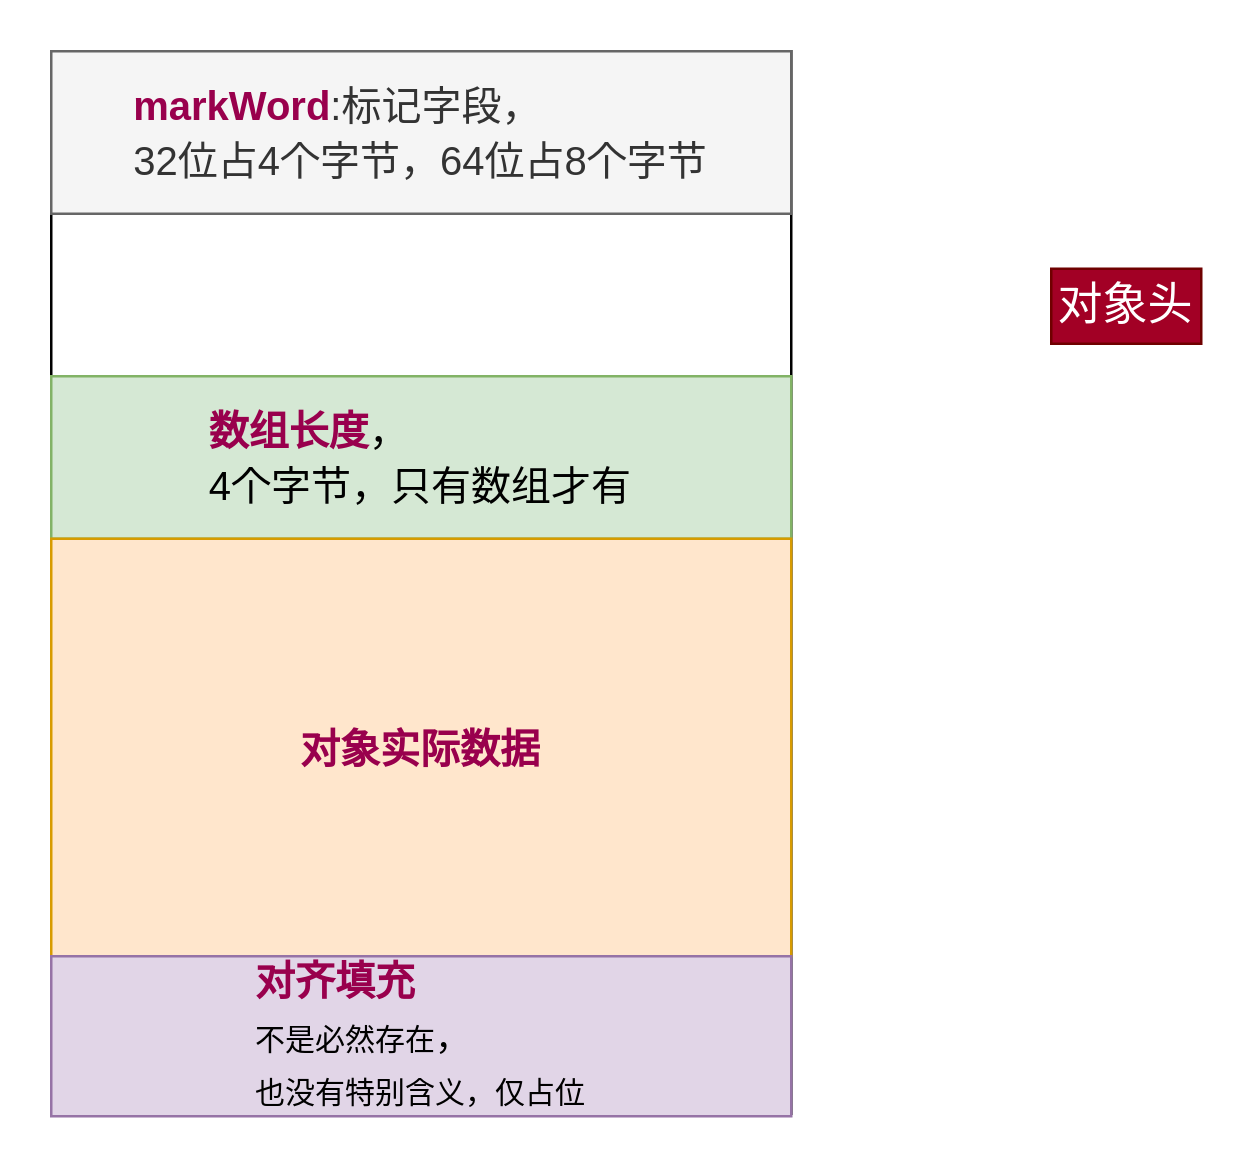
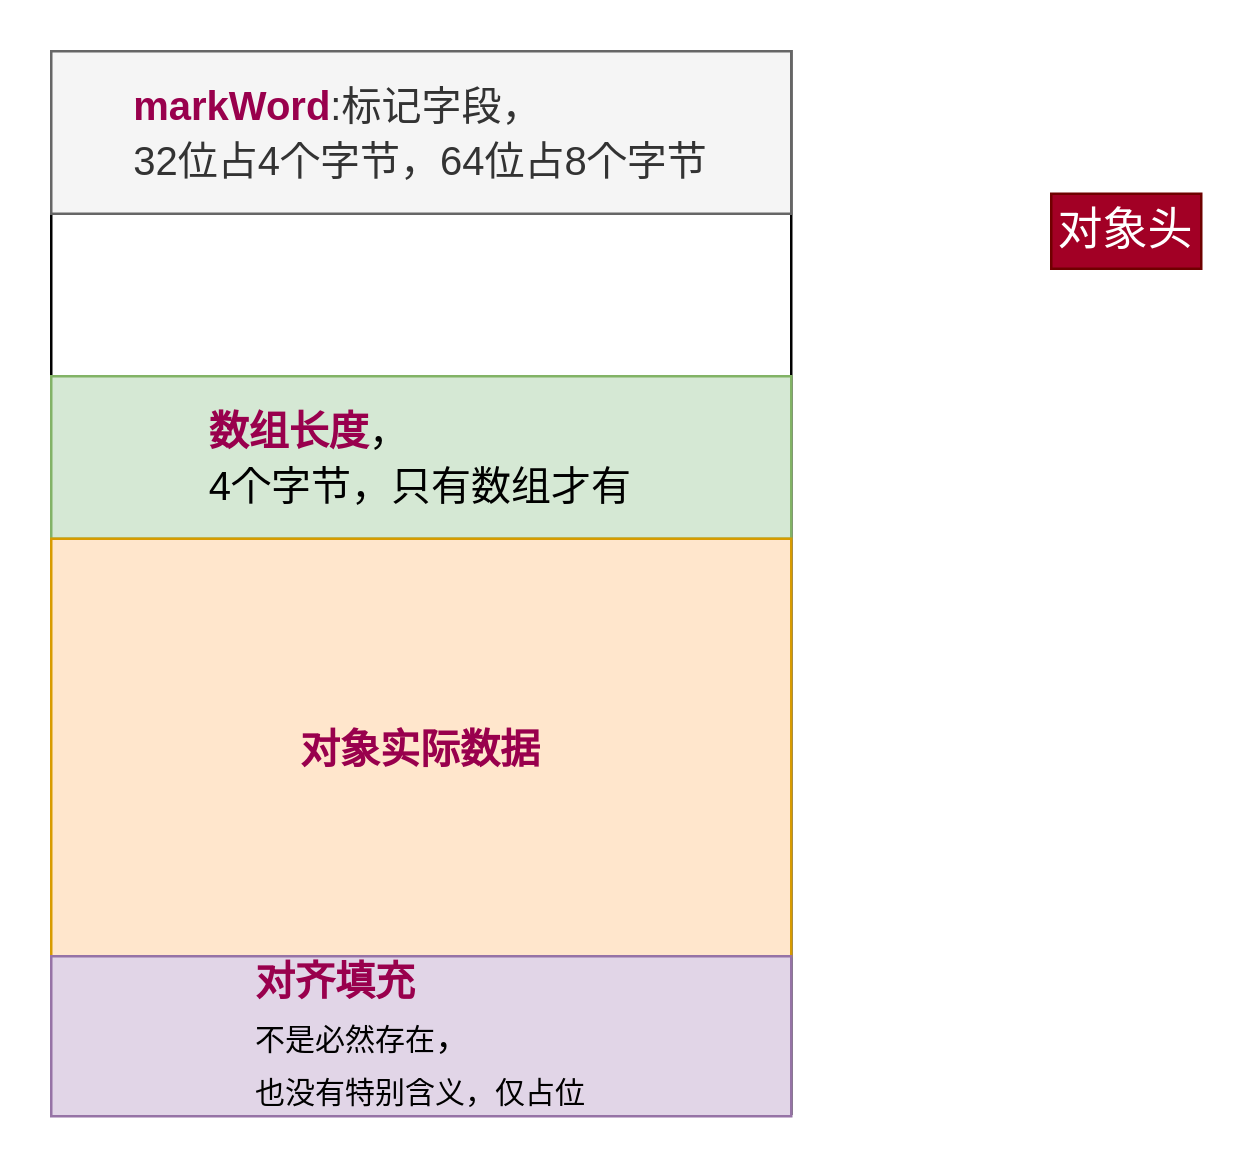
node "对象头": moved (1126, 306) -> (1126, 231)
